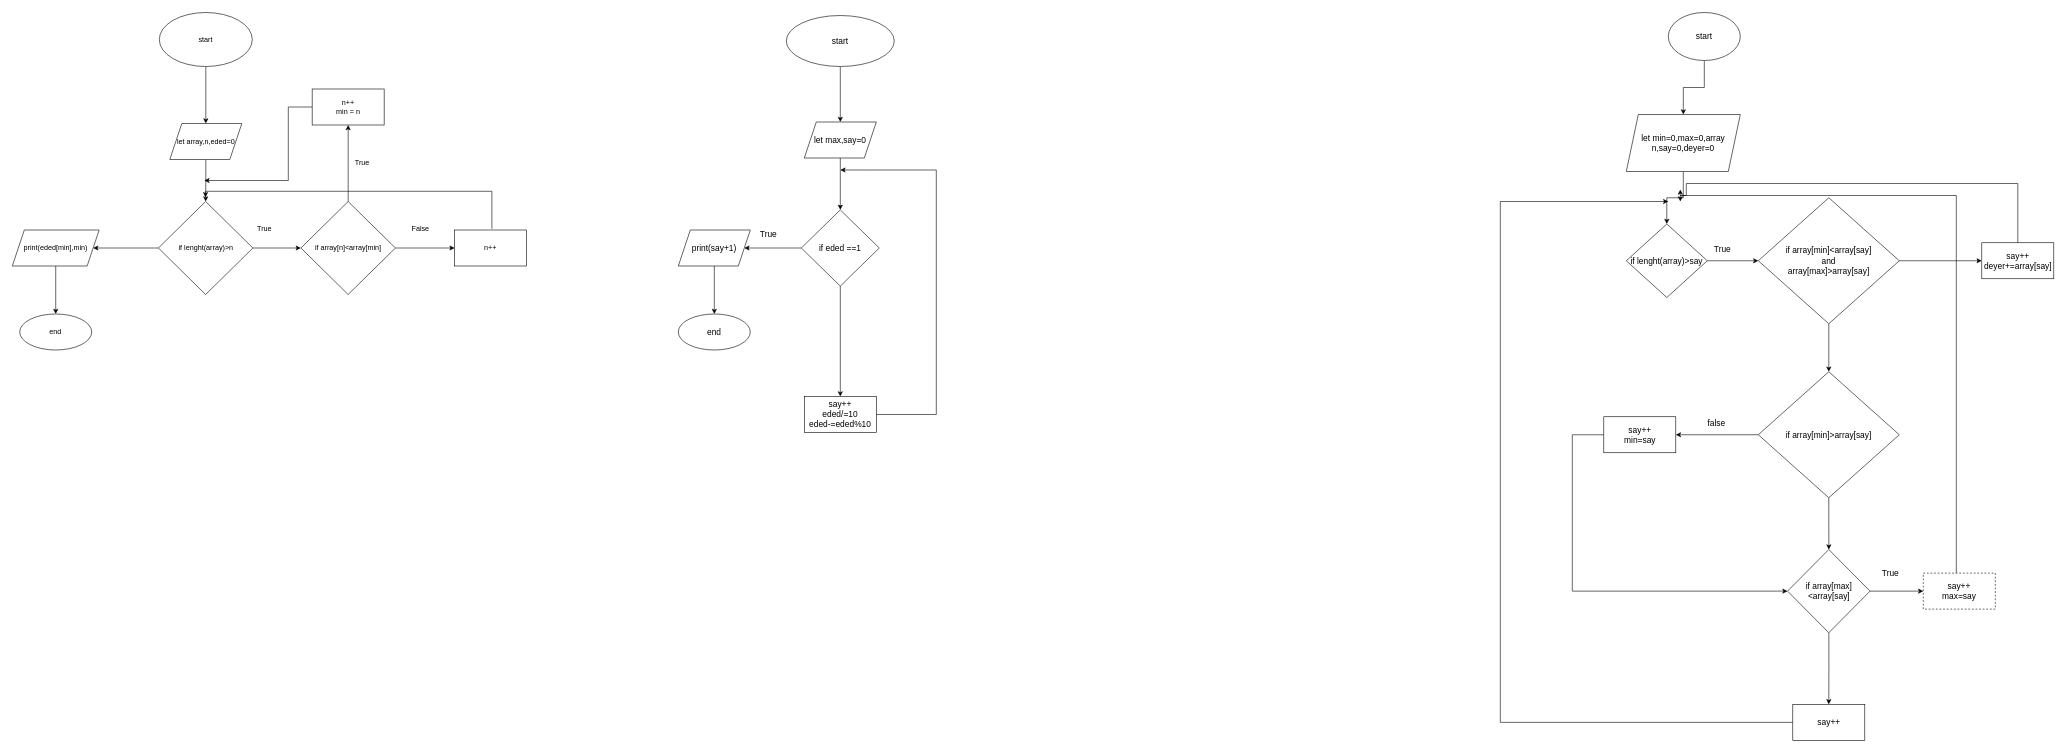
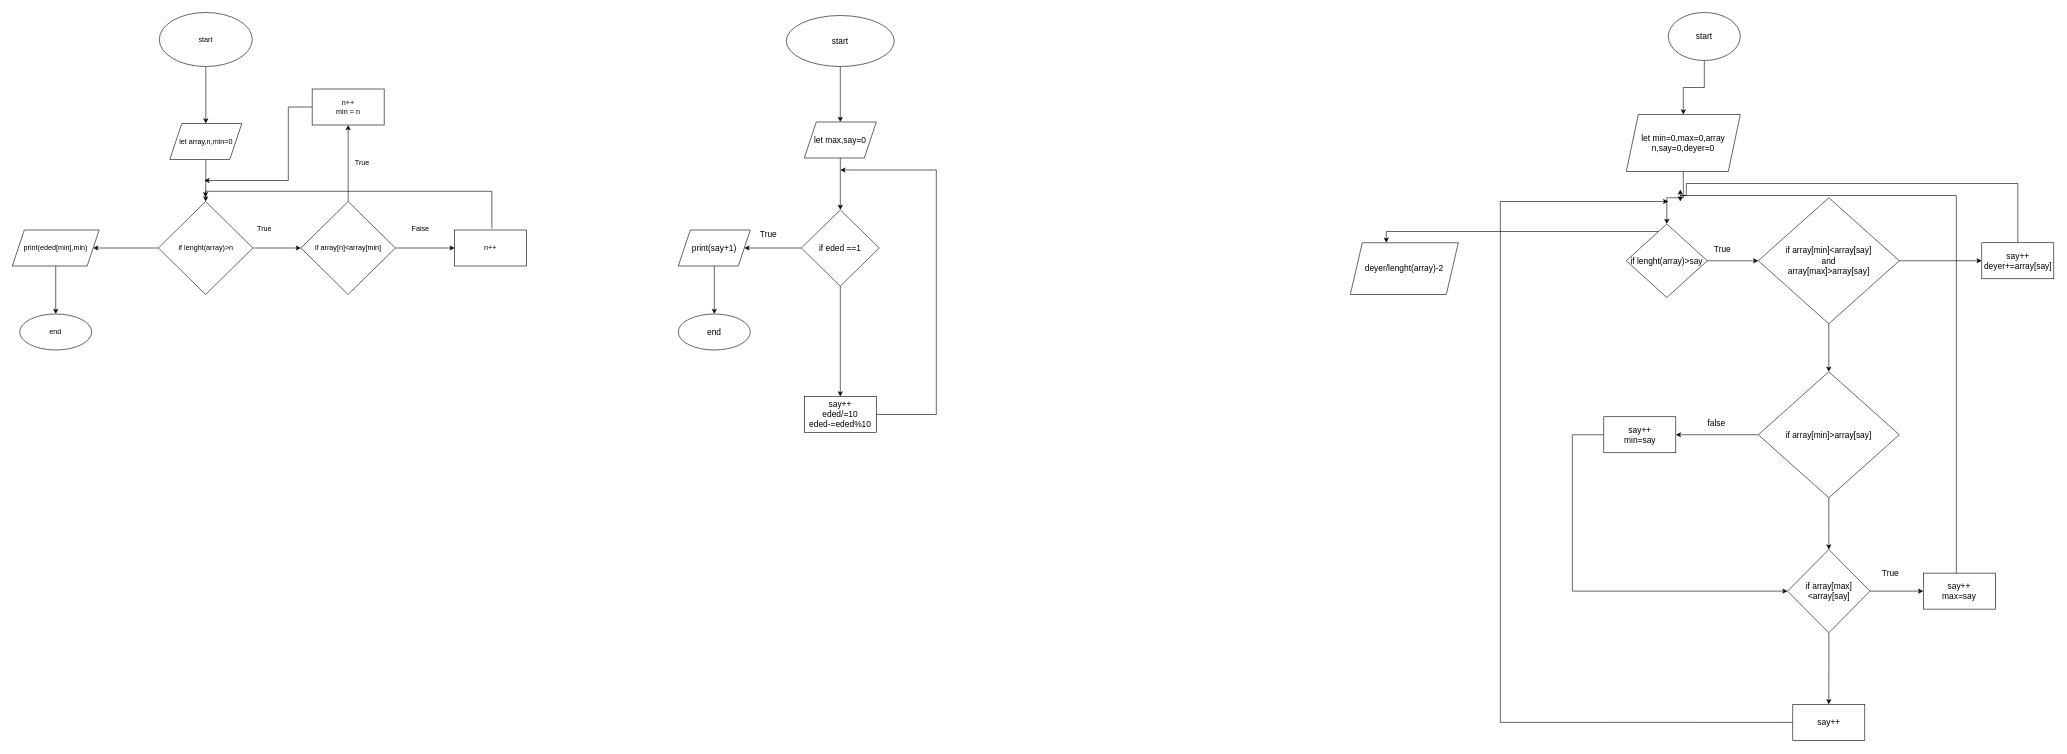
node "let array,n,eded=0": label "let array,n,eded=0" -> "let array,n,min=0"
edge "if lenght(array)>say" -> "deyer/lenght(array)-2": added
node "deyer/lenght(array)-2": added
node "say++ max=say": style dashed -> solid
